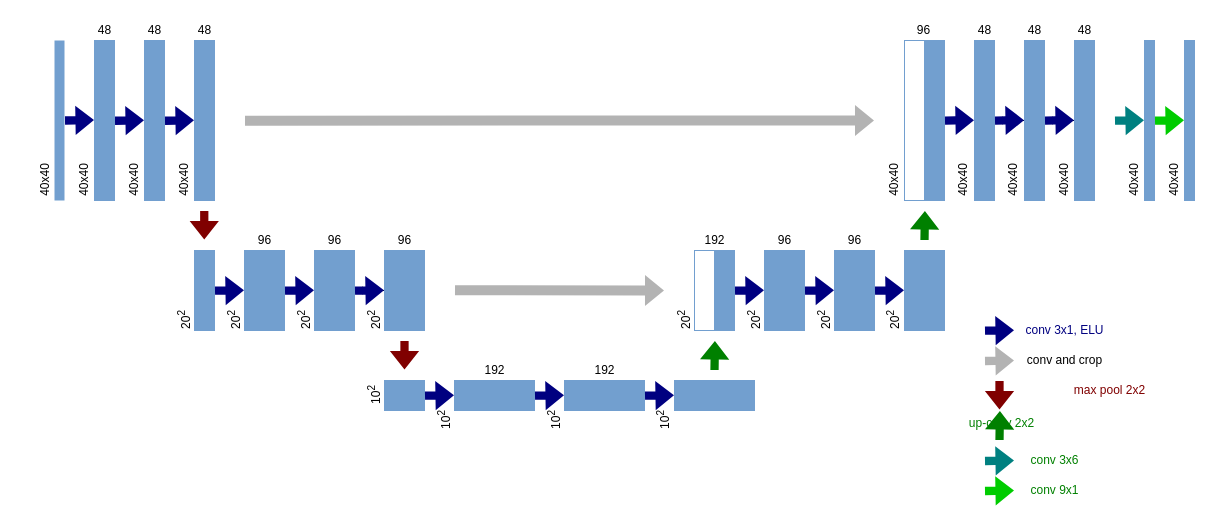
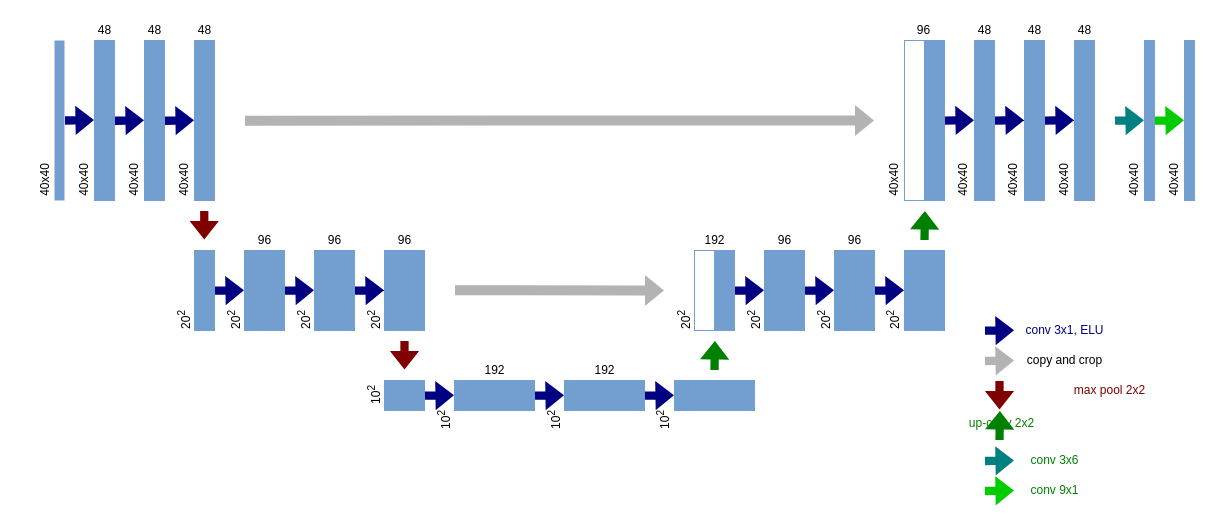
node "conv and crop": label "conv and crop" -> "copy and crop"
